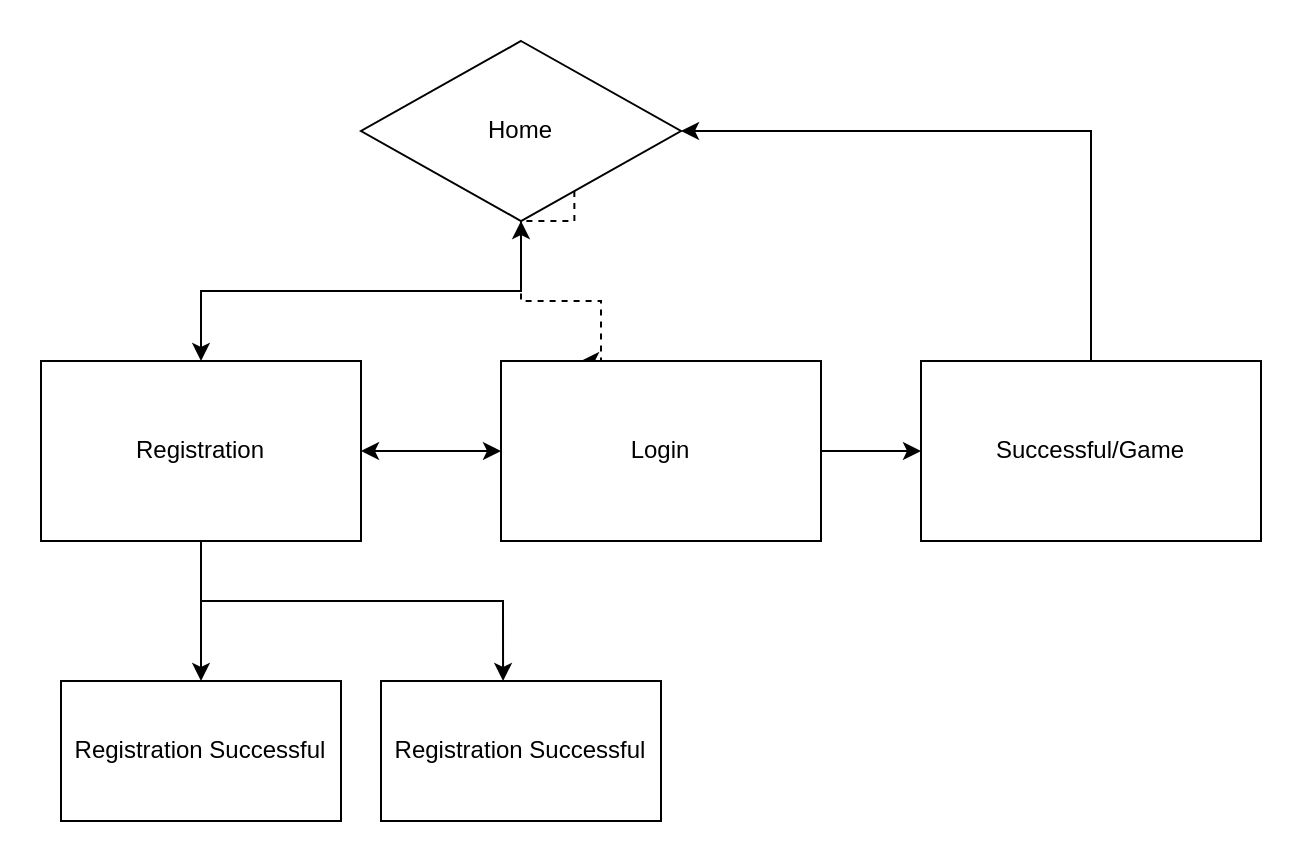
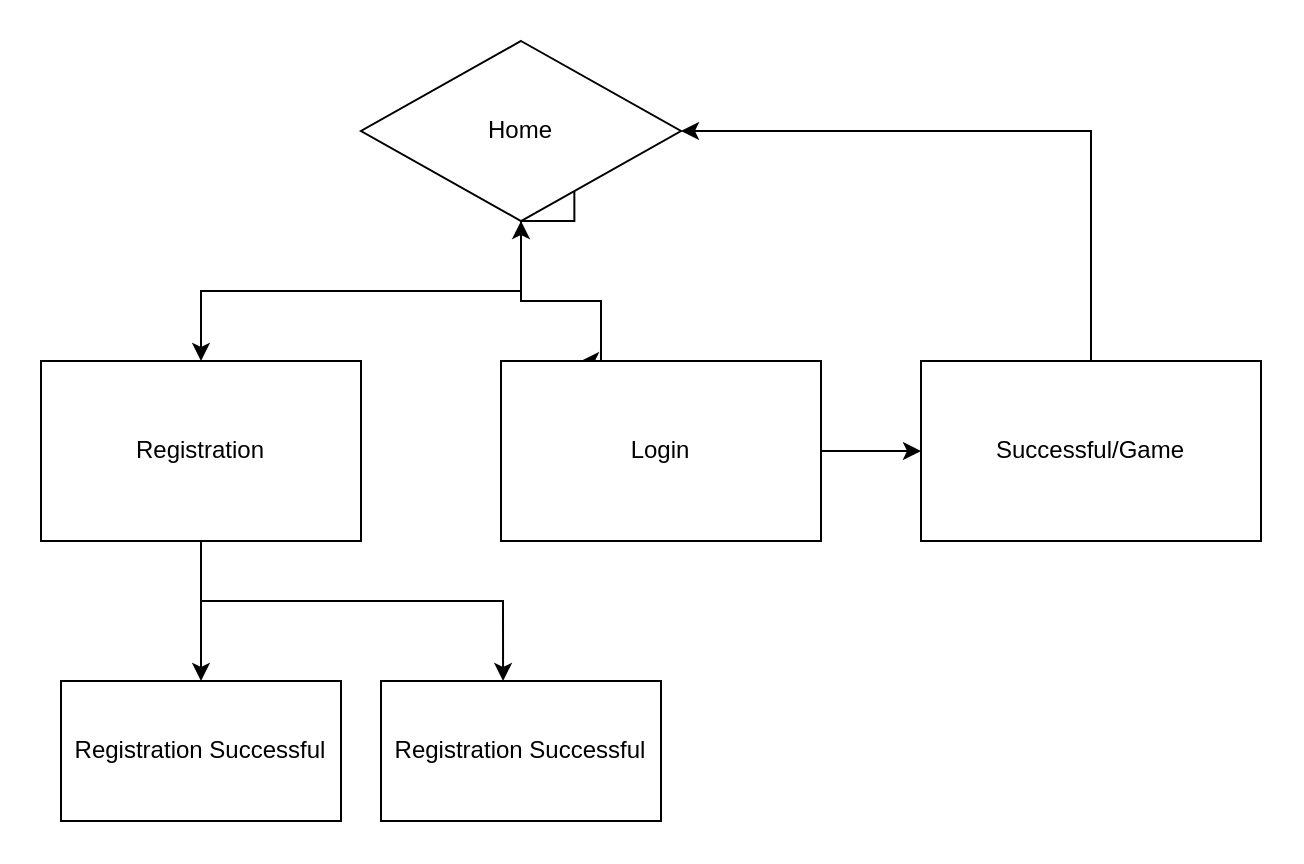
edge "Home" -> "Login": style dashed -> solid
edge "Registration" -- "Login": removed
